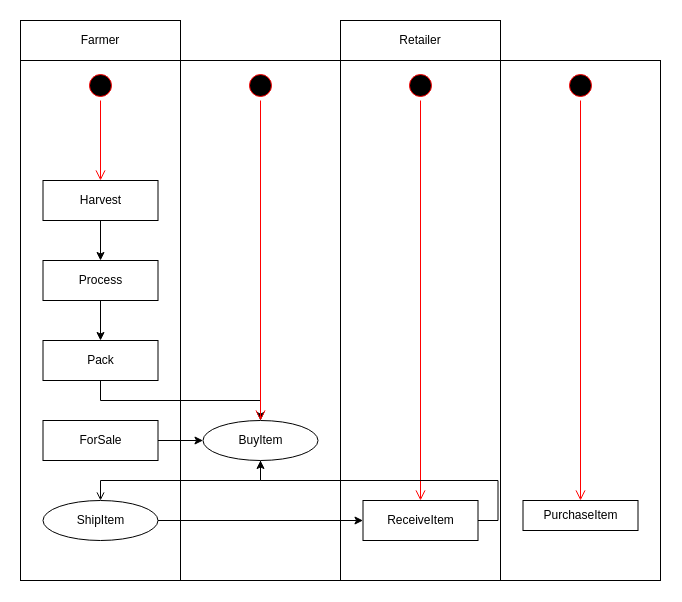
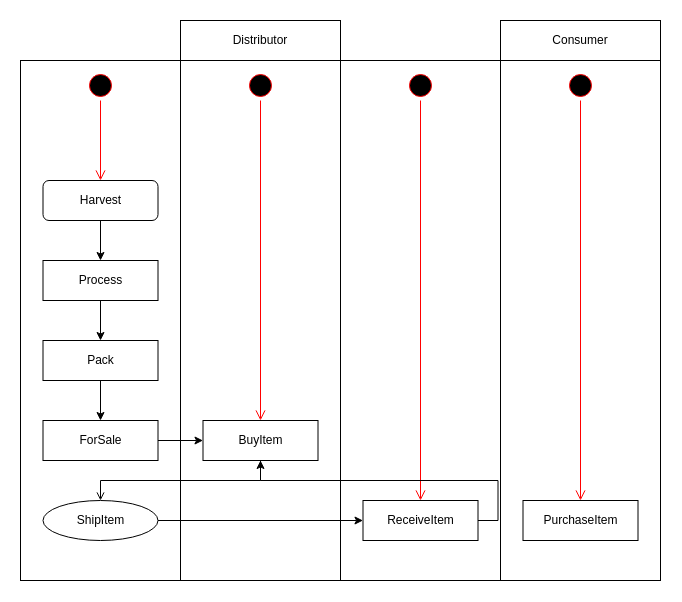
node "Farmer": removed
node "Distributor": added
node "Retailer": removed
node "Consumer": added
node "Harvest": shape rectangle -> rounded rectangle
edge "Pack" -> "BuyItem": now "Pack" -> "ForSale"
node "BuyItem": shape ellipse -> rectangle
node "PurchaseItem": size 115x30 -> 115x40
